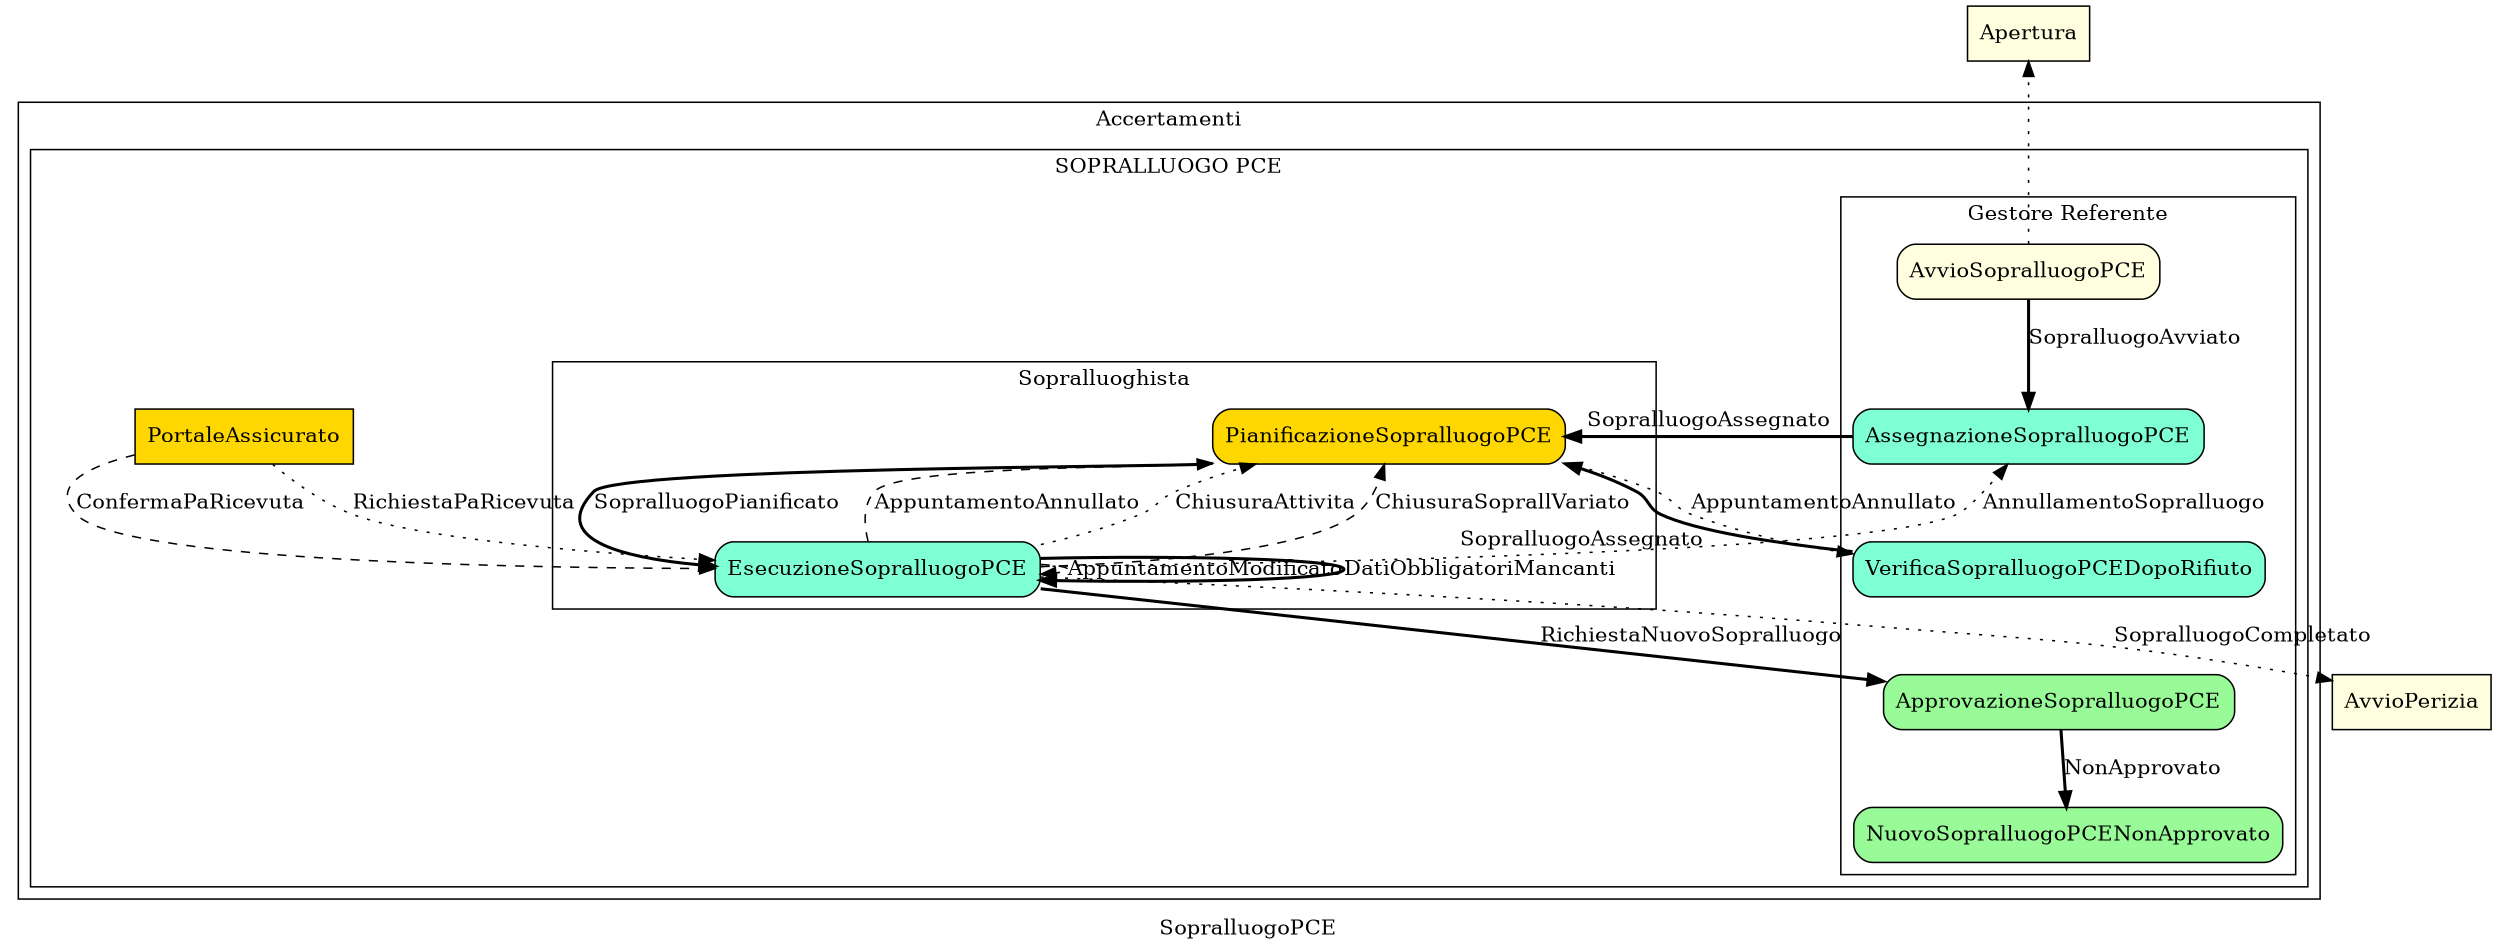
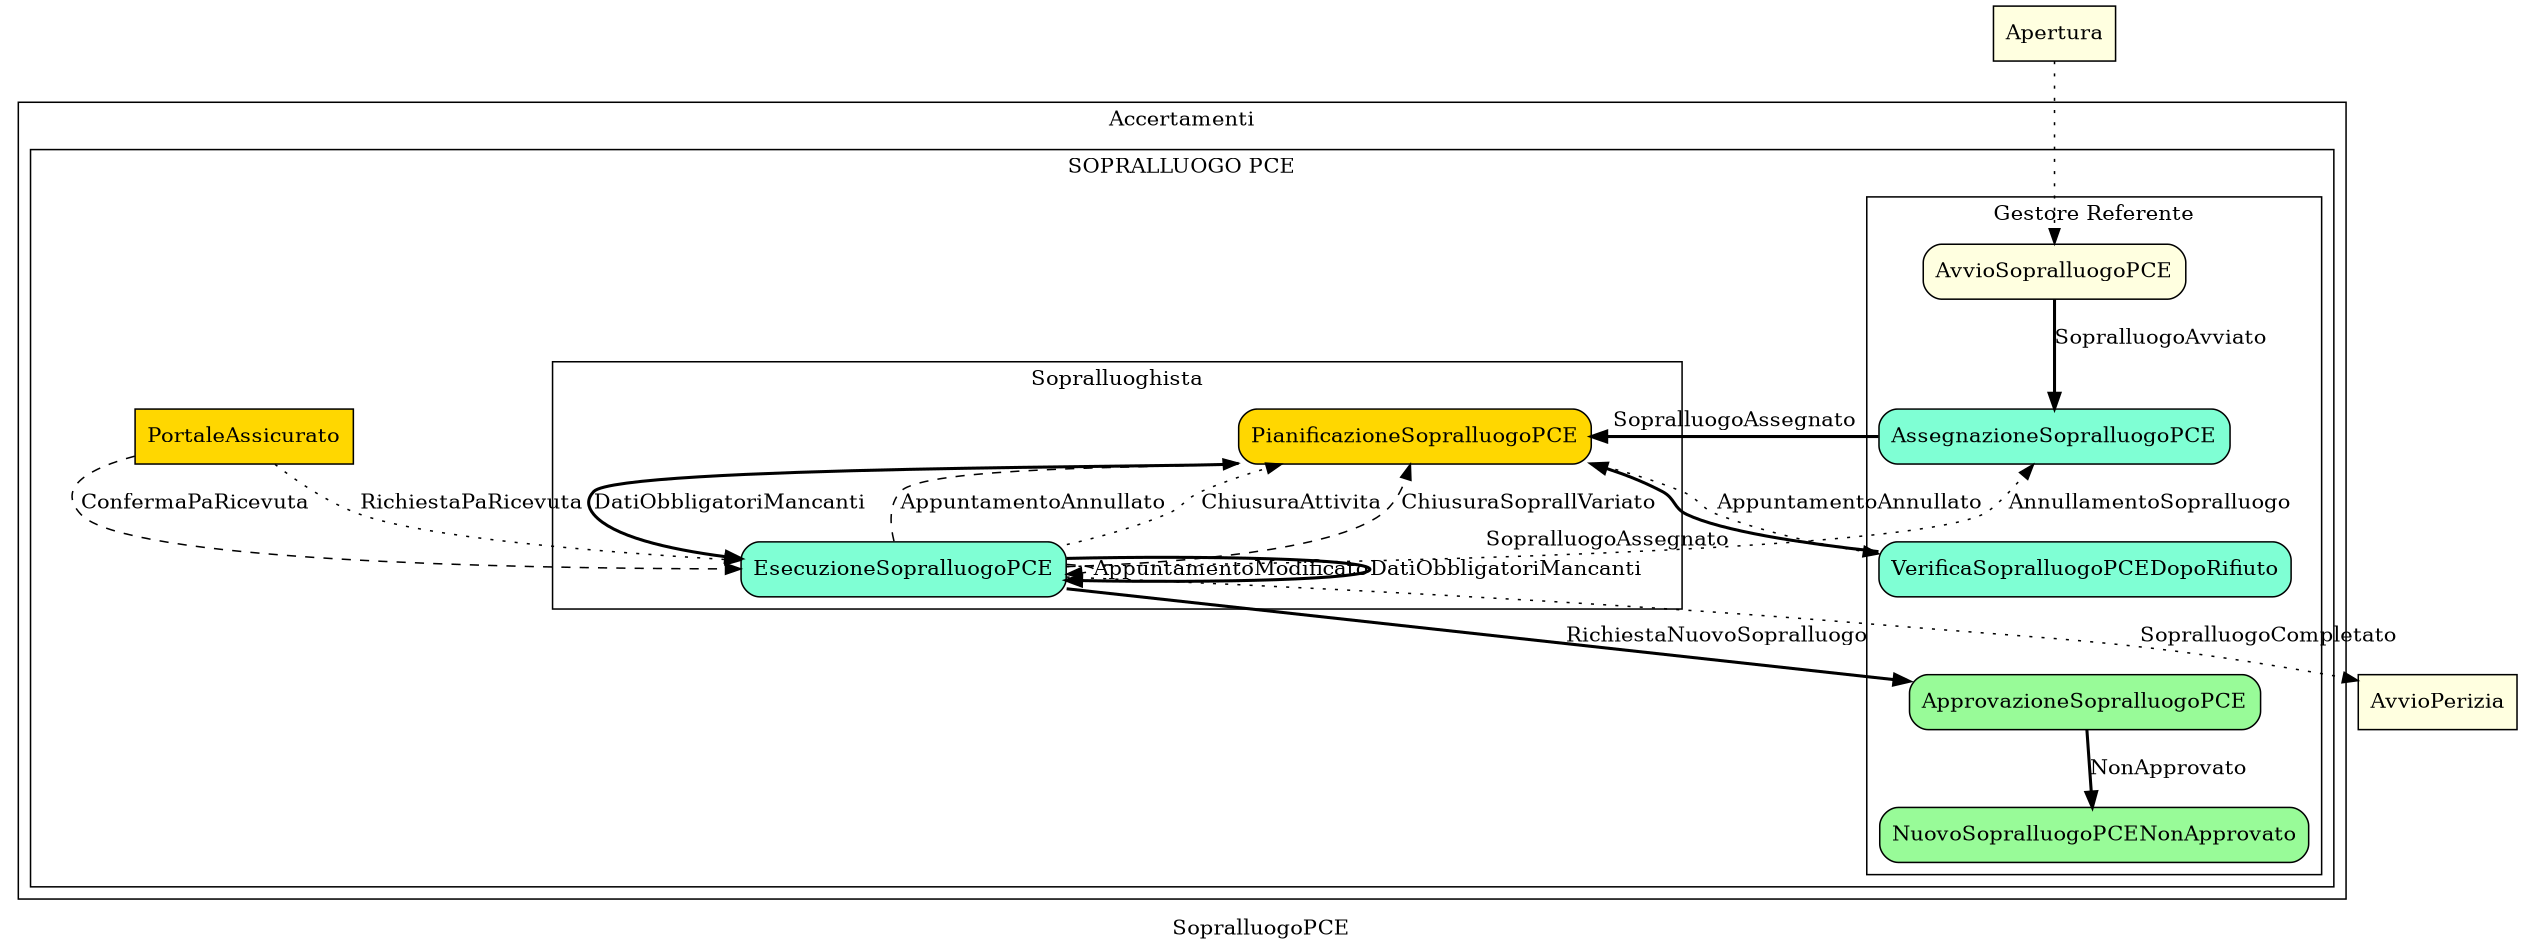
edge "AvvioSopralluogoPCE" -> "Apertura": reversed
edge "PianificazioneSopralluogoPCE" -> "EsecuzioneSopralluogoPCE": label "SopralluogoPianificato" -> "DatiObbligatoriMancanti"
